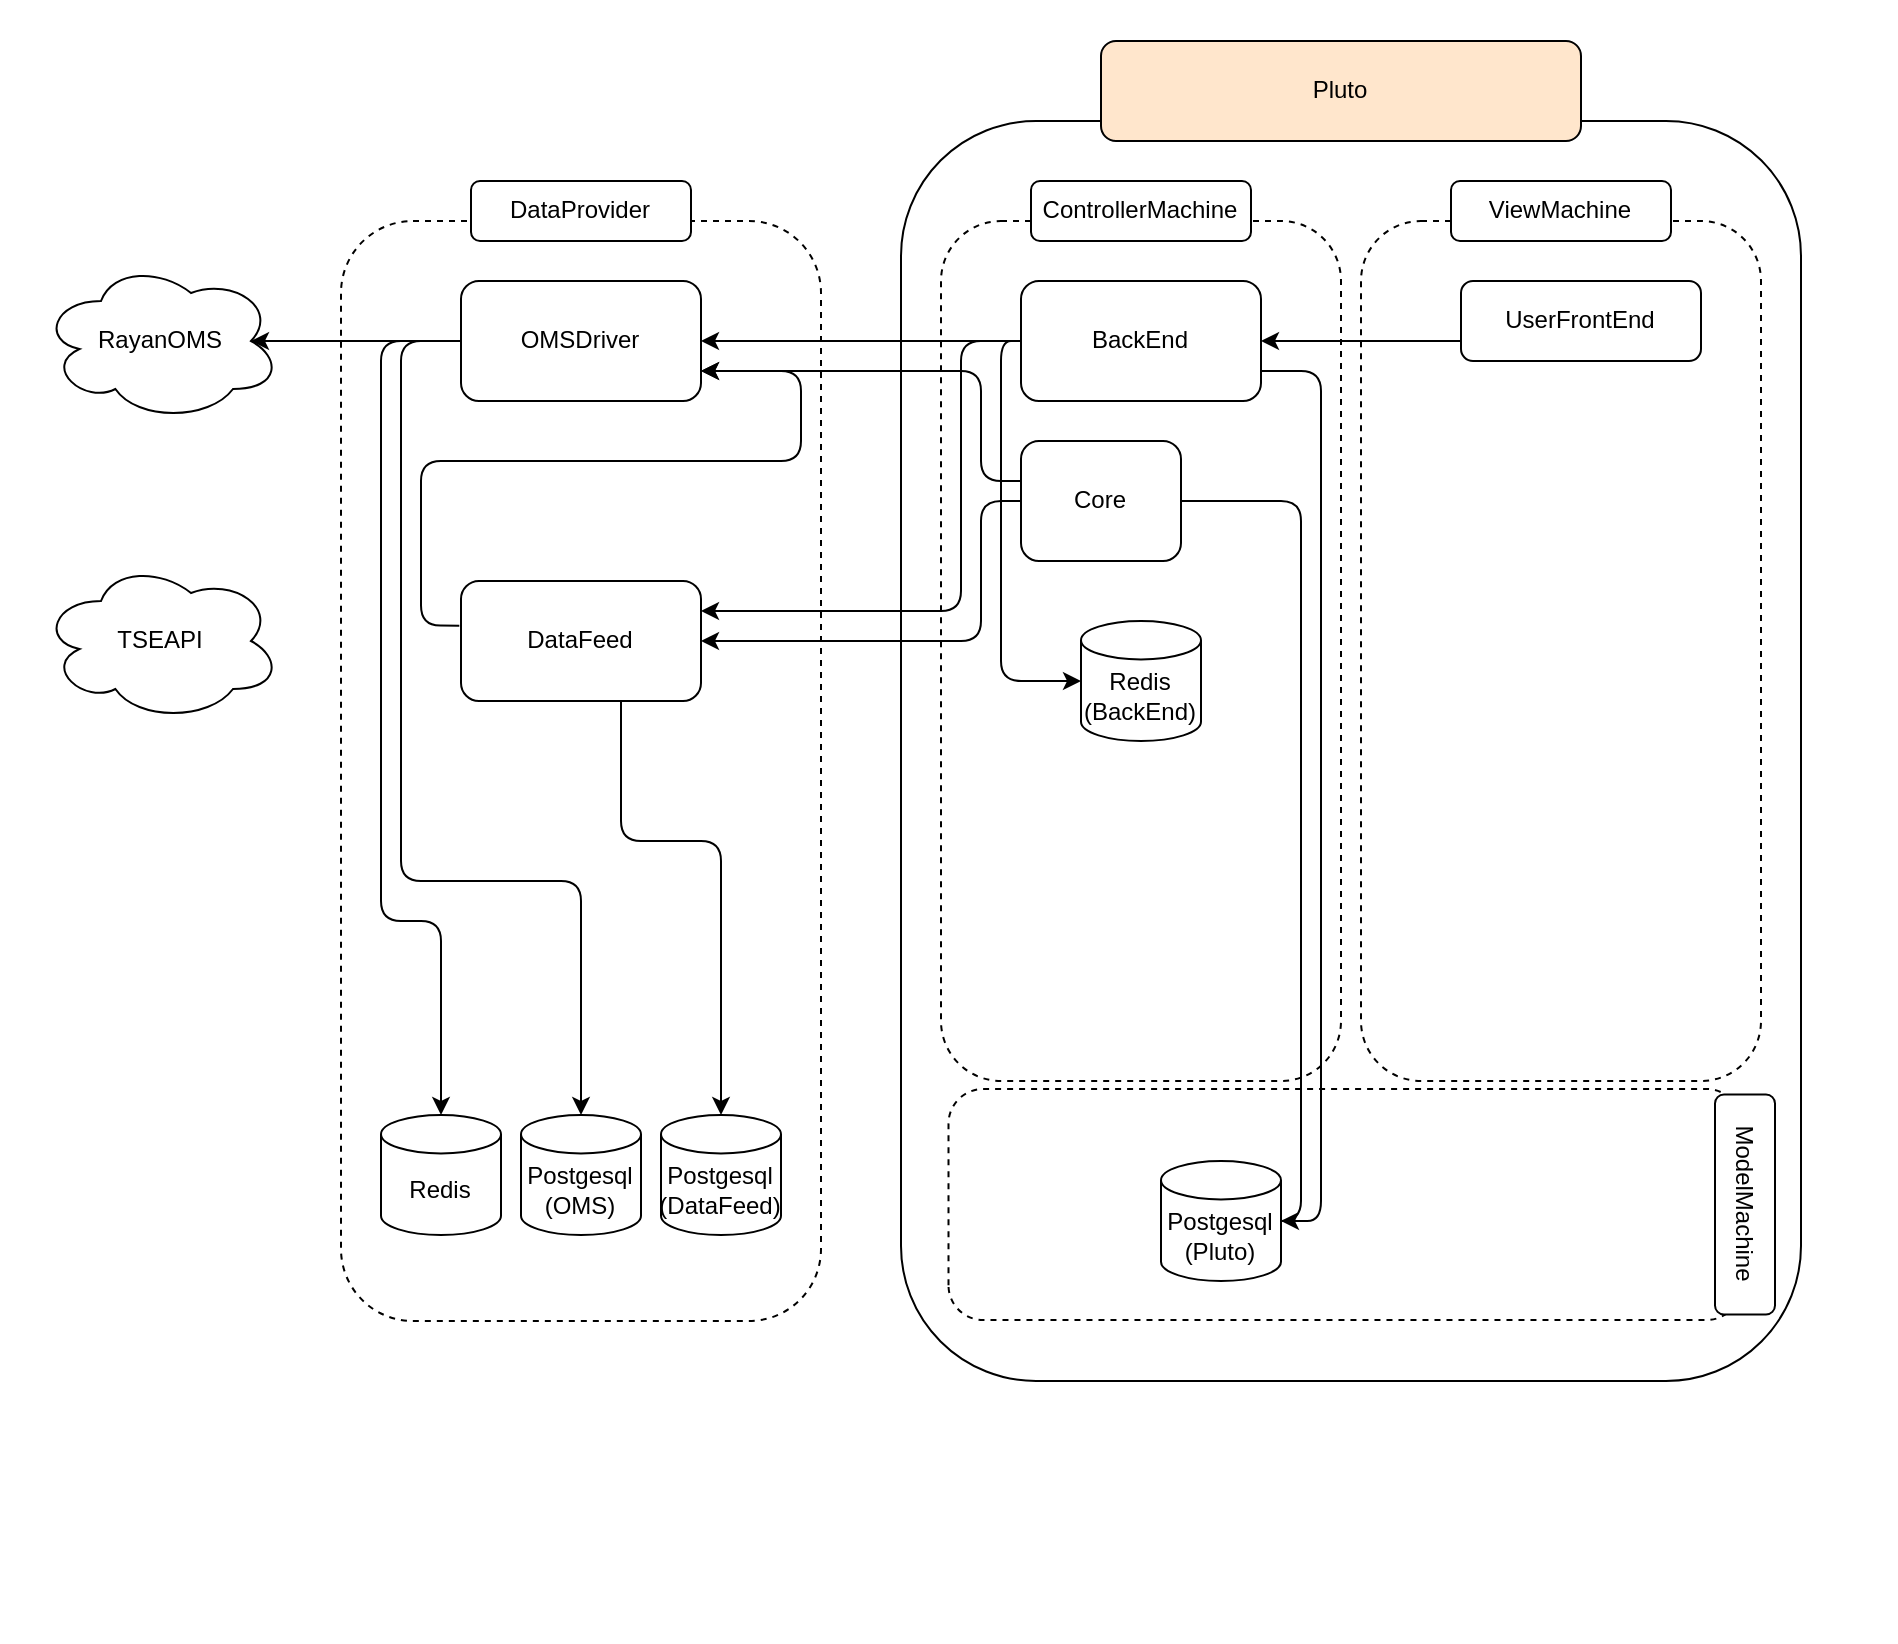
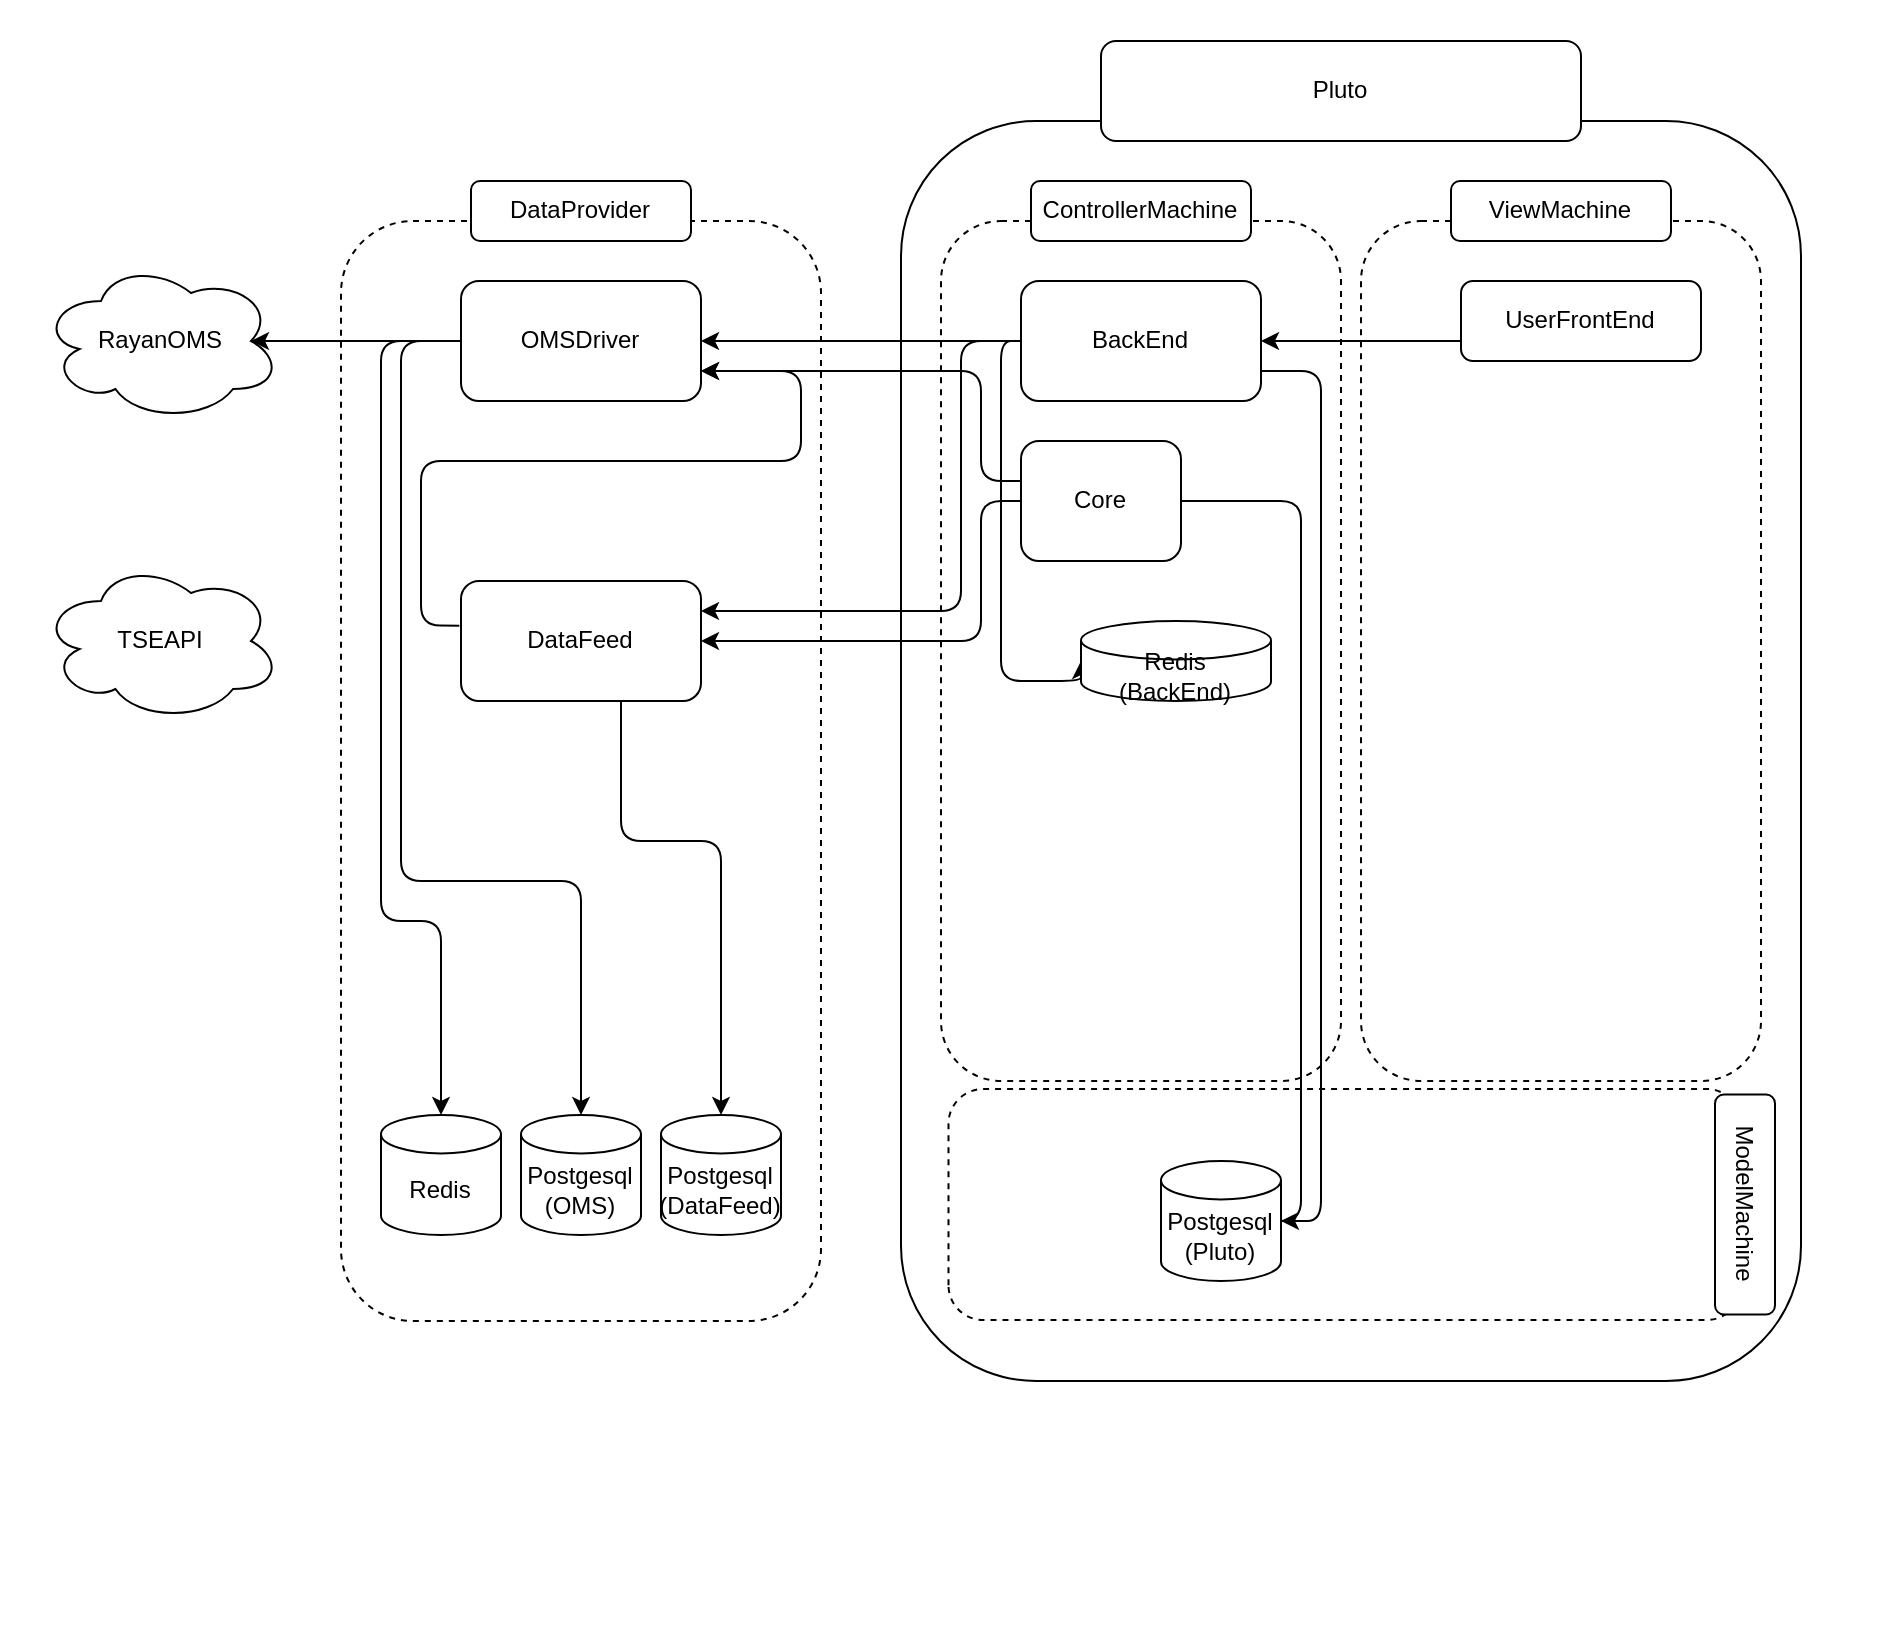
node "Pluto": fillcolor #ffe6cc -> #ffffff
node "Redis (BackEnd)": size 120x120 -> 190x80
